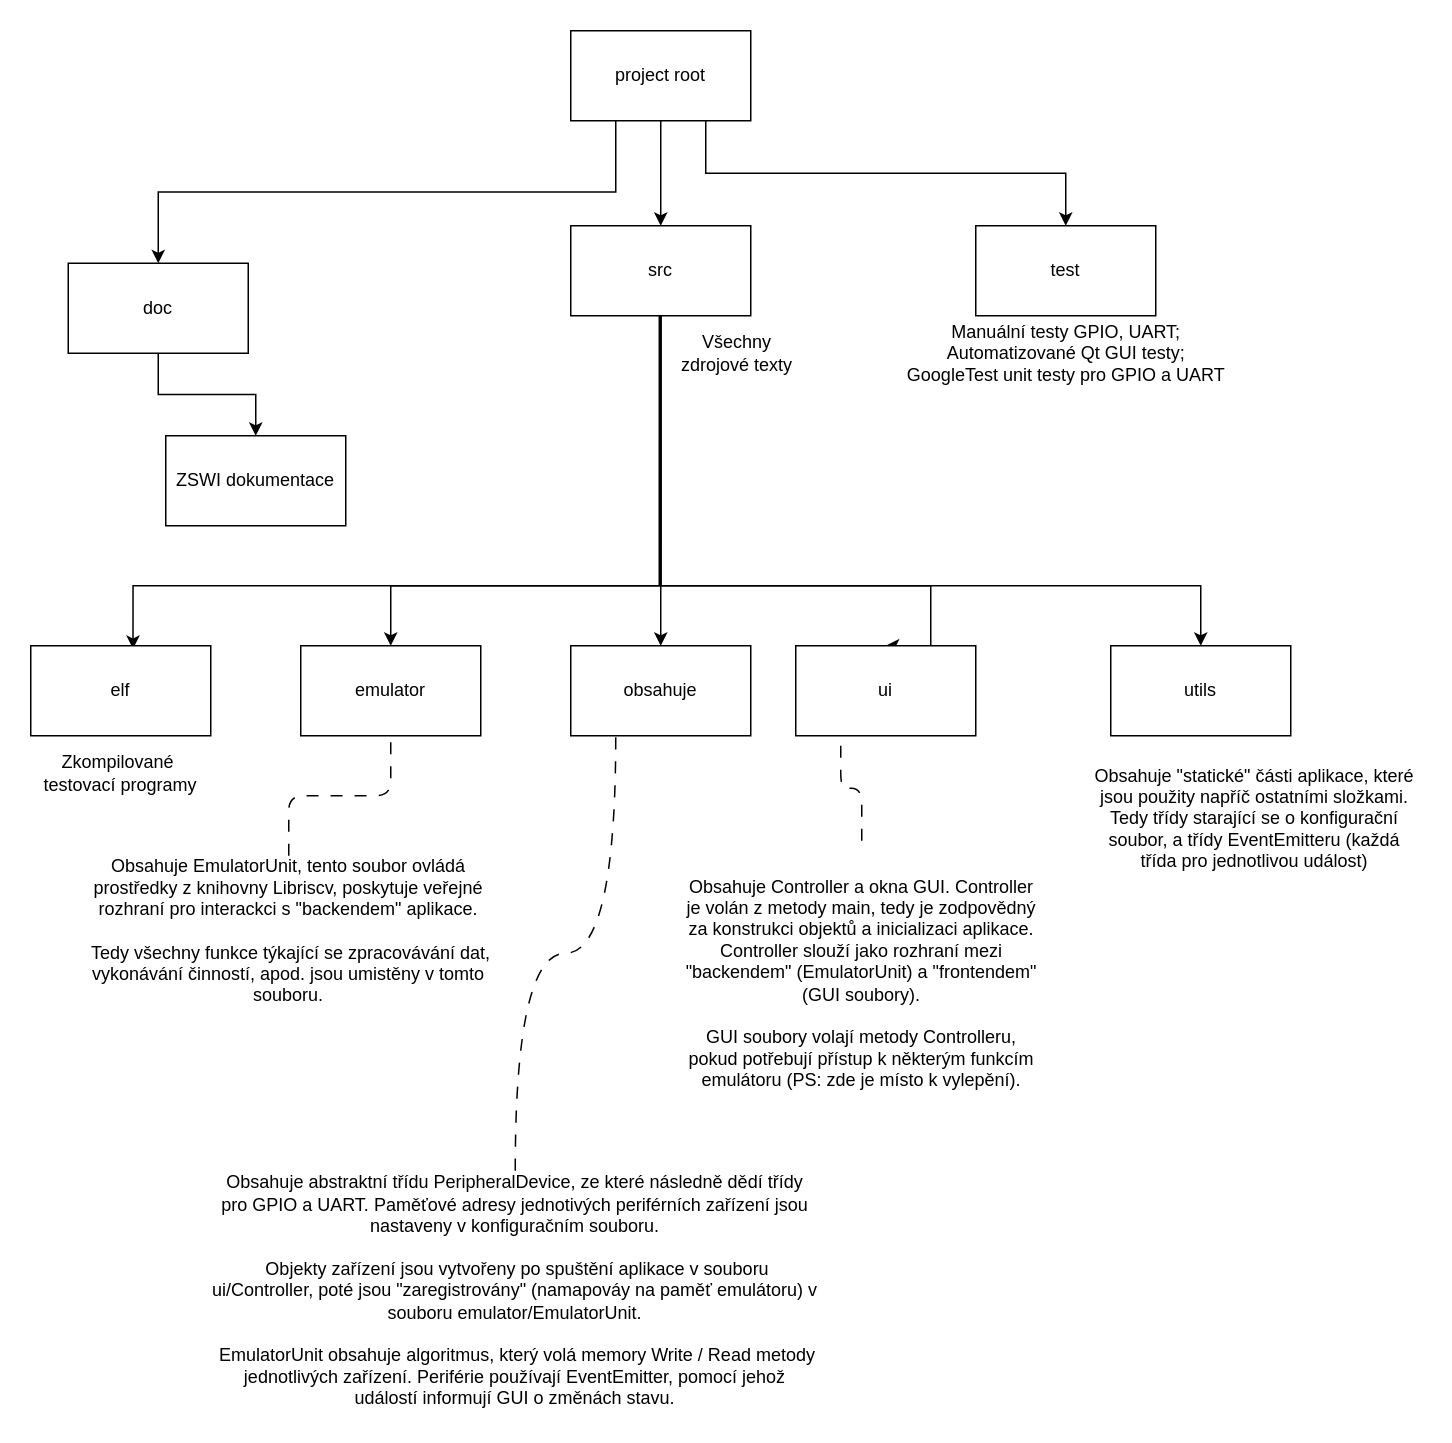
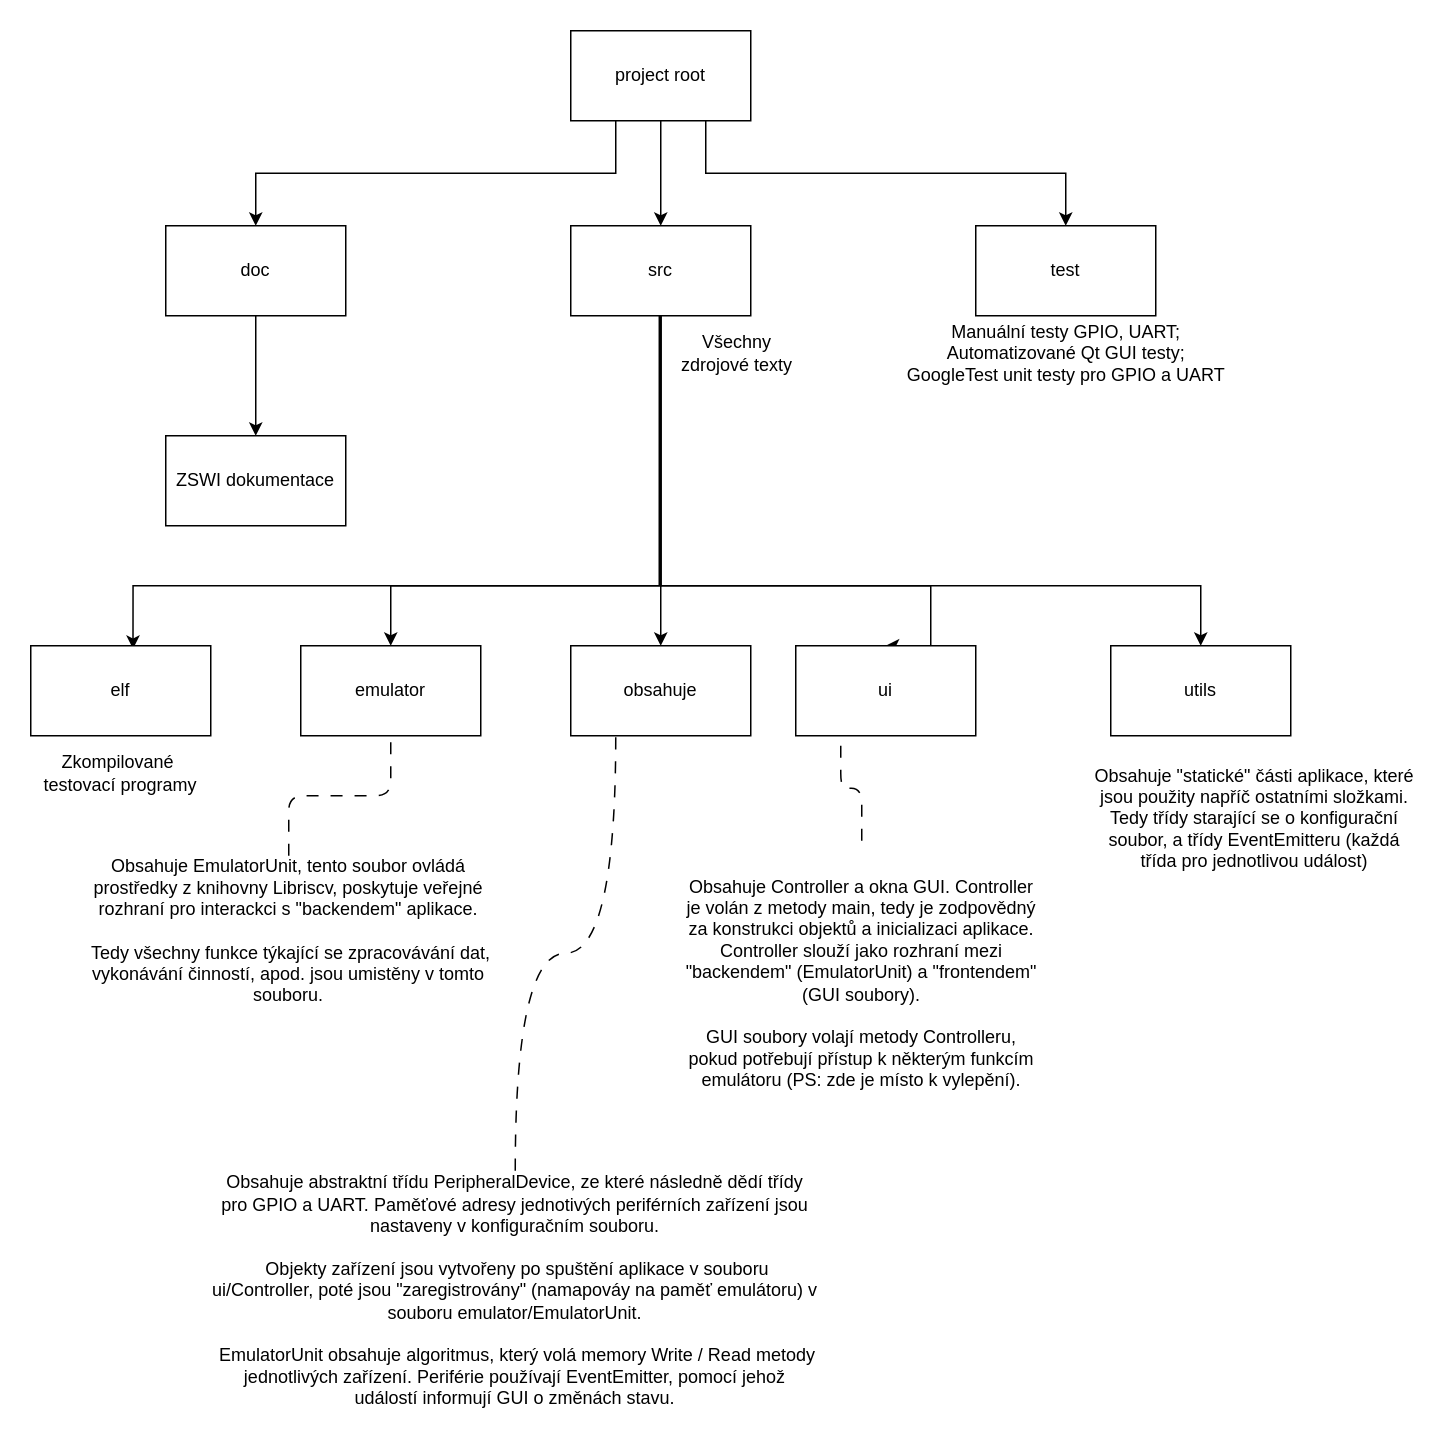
node "doc": moved (158, 308) -> (256, 271)
